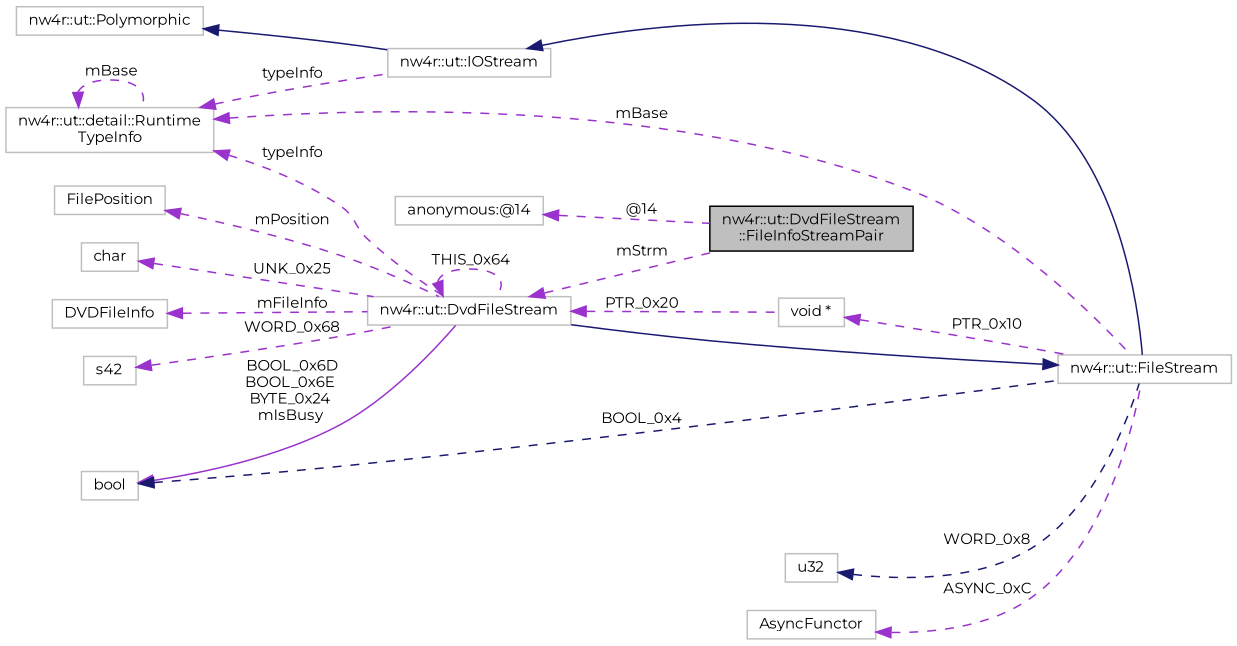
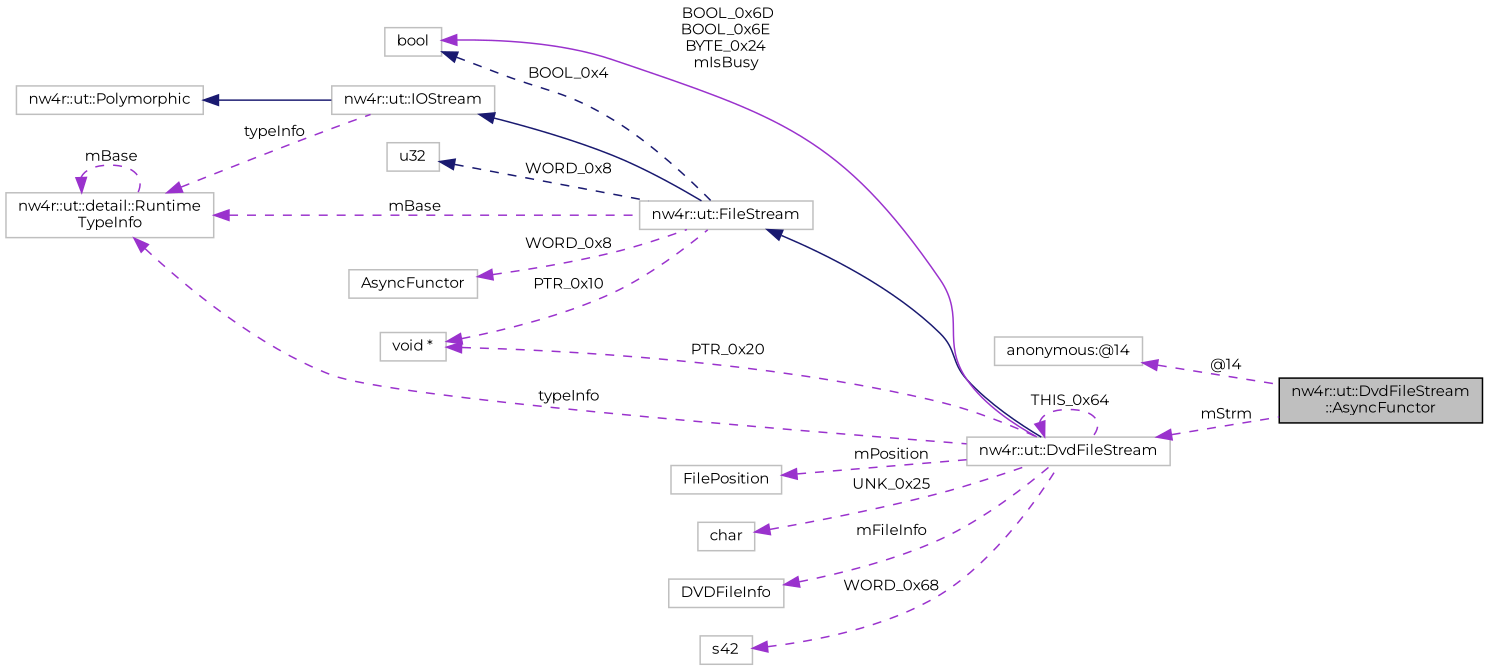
node "nw4r::ut::DvdFileStream ::FileInfoStreamPair": label "nw4r::ut::DvdFileStream ::FileInfoStreamPair" -> "nw4r::ut::DvdFileStream ::AsyncFunctor"
edge "void *" -> "nw4r::ut::DvdFileStream": reversed
edge "nw4r::ut::FileStream" -> "AsyncFunctor": label " ASYNC_0xC" -> " WORD_0x8"
